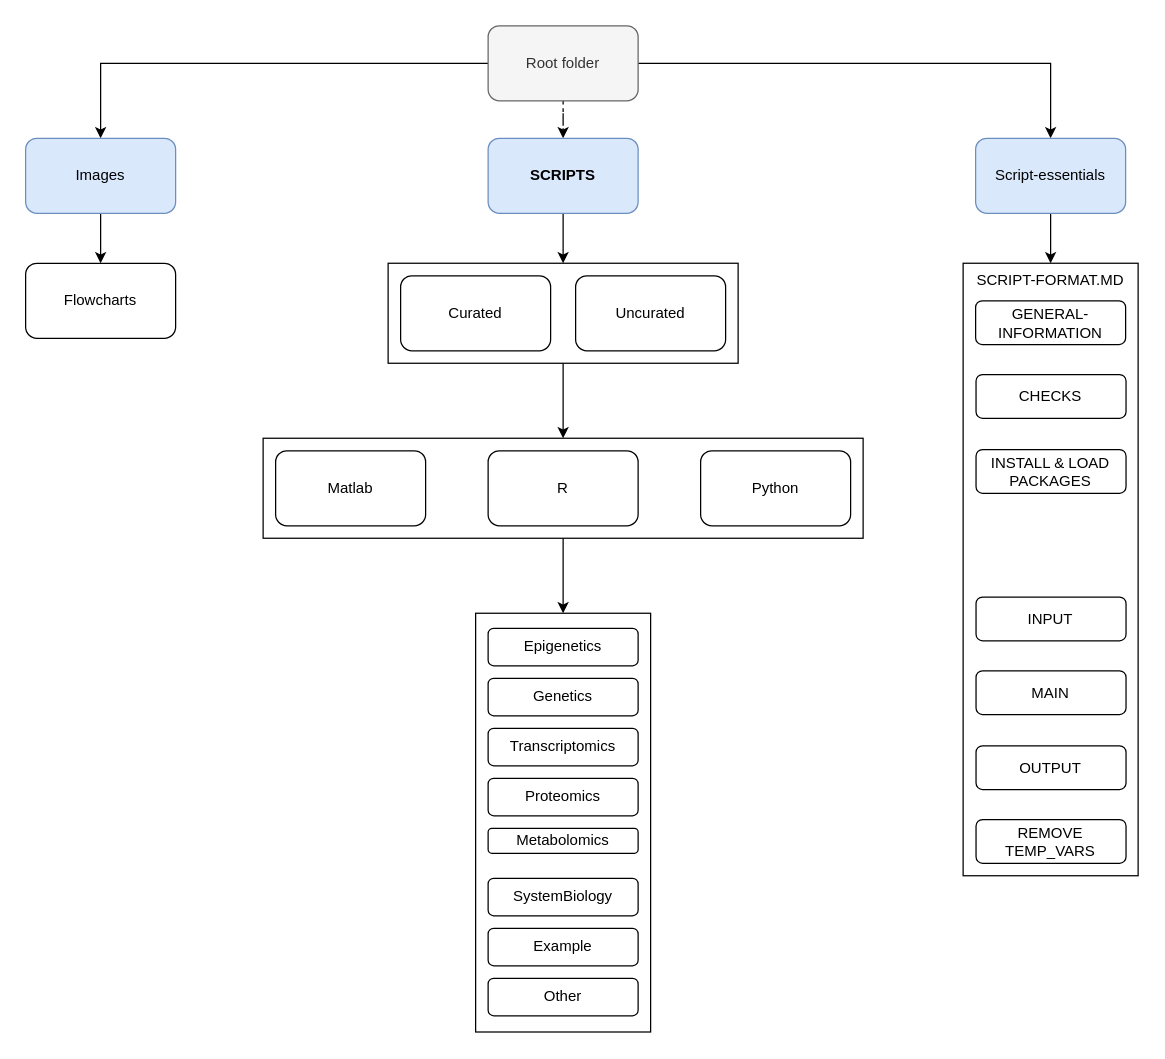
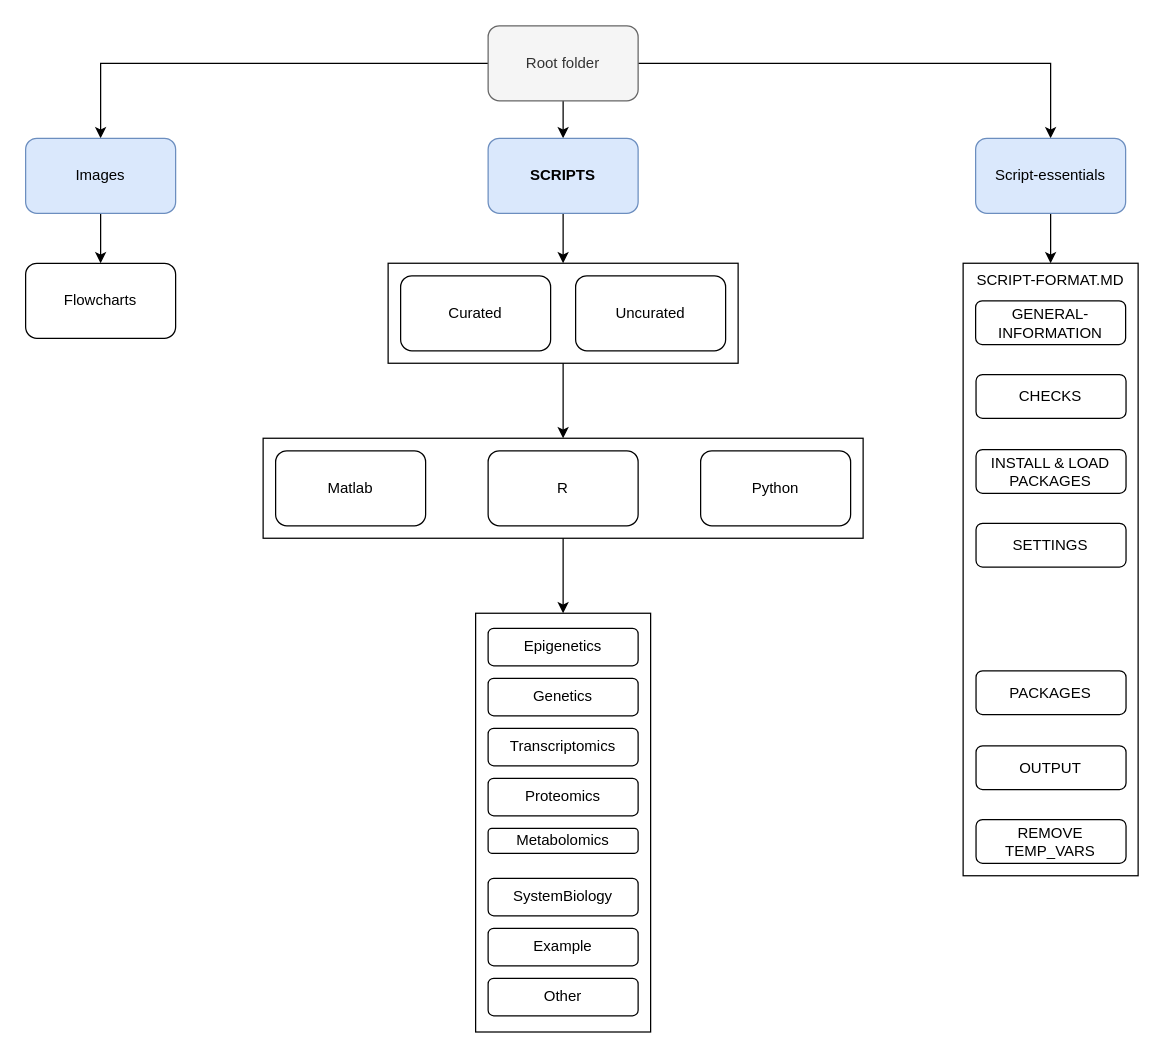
edge "Root folder" -> "SCRIPTS": style dashed -> solid
node "SETTINGS": added
node "INPUT": removed
node "MAIN": label "MAIN" -> "PACKAGES"
